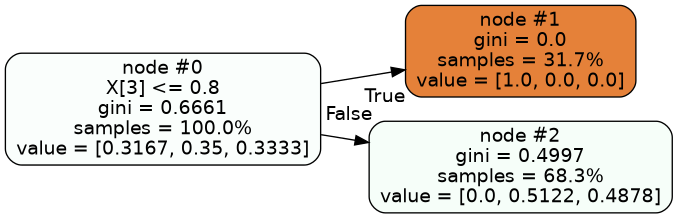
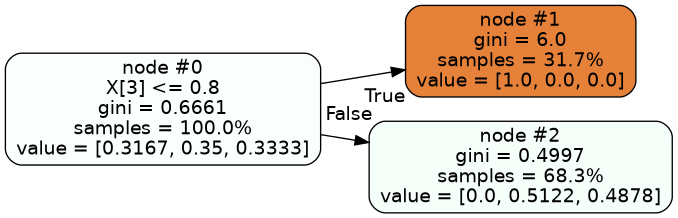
node "node #1 gini = 0.0 samples = 31.7% value = [1.0, 0.0, 0.0]": label "node #1 gini = 0.0 samples = 31.7% value = [1.0, 0.0, 0.0]" -> "node #1 gini = 6.0 samples = 31.7% value = [1.0, 0.0, 0.0]"
